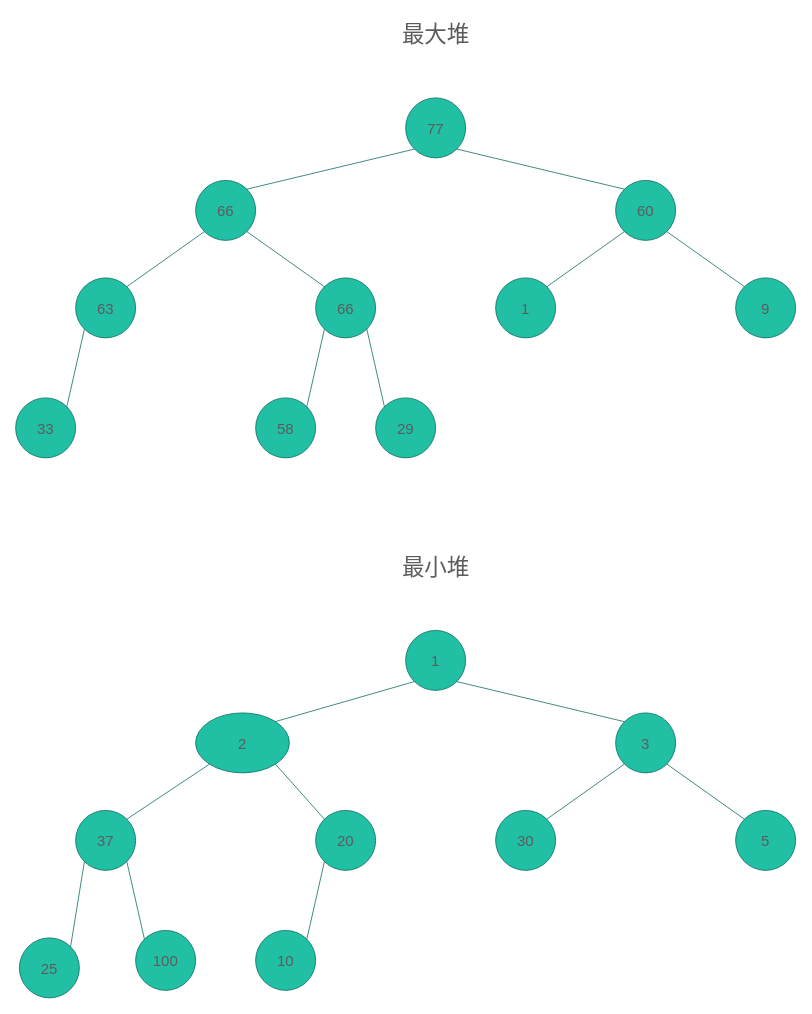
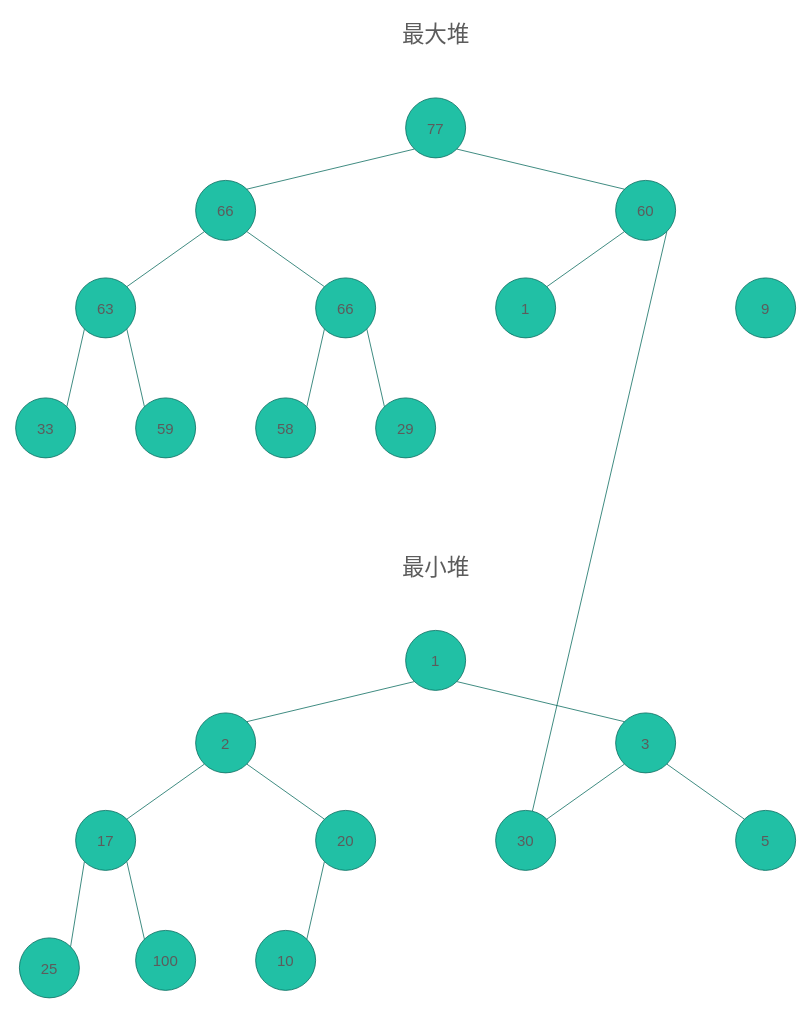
edge "60" -- "9": now "60" -- "30"
edge "63" -- "59": added
node "59": added
node "2": size 94x60 -> 60x60
node "37": label "37" -> "17"
